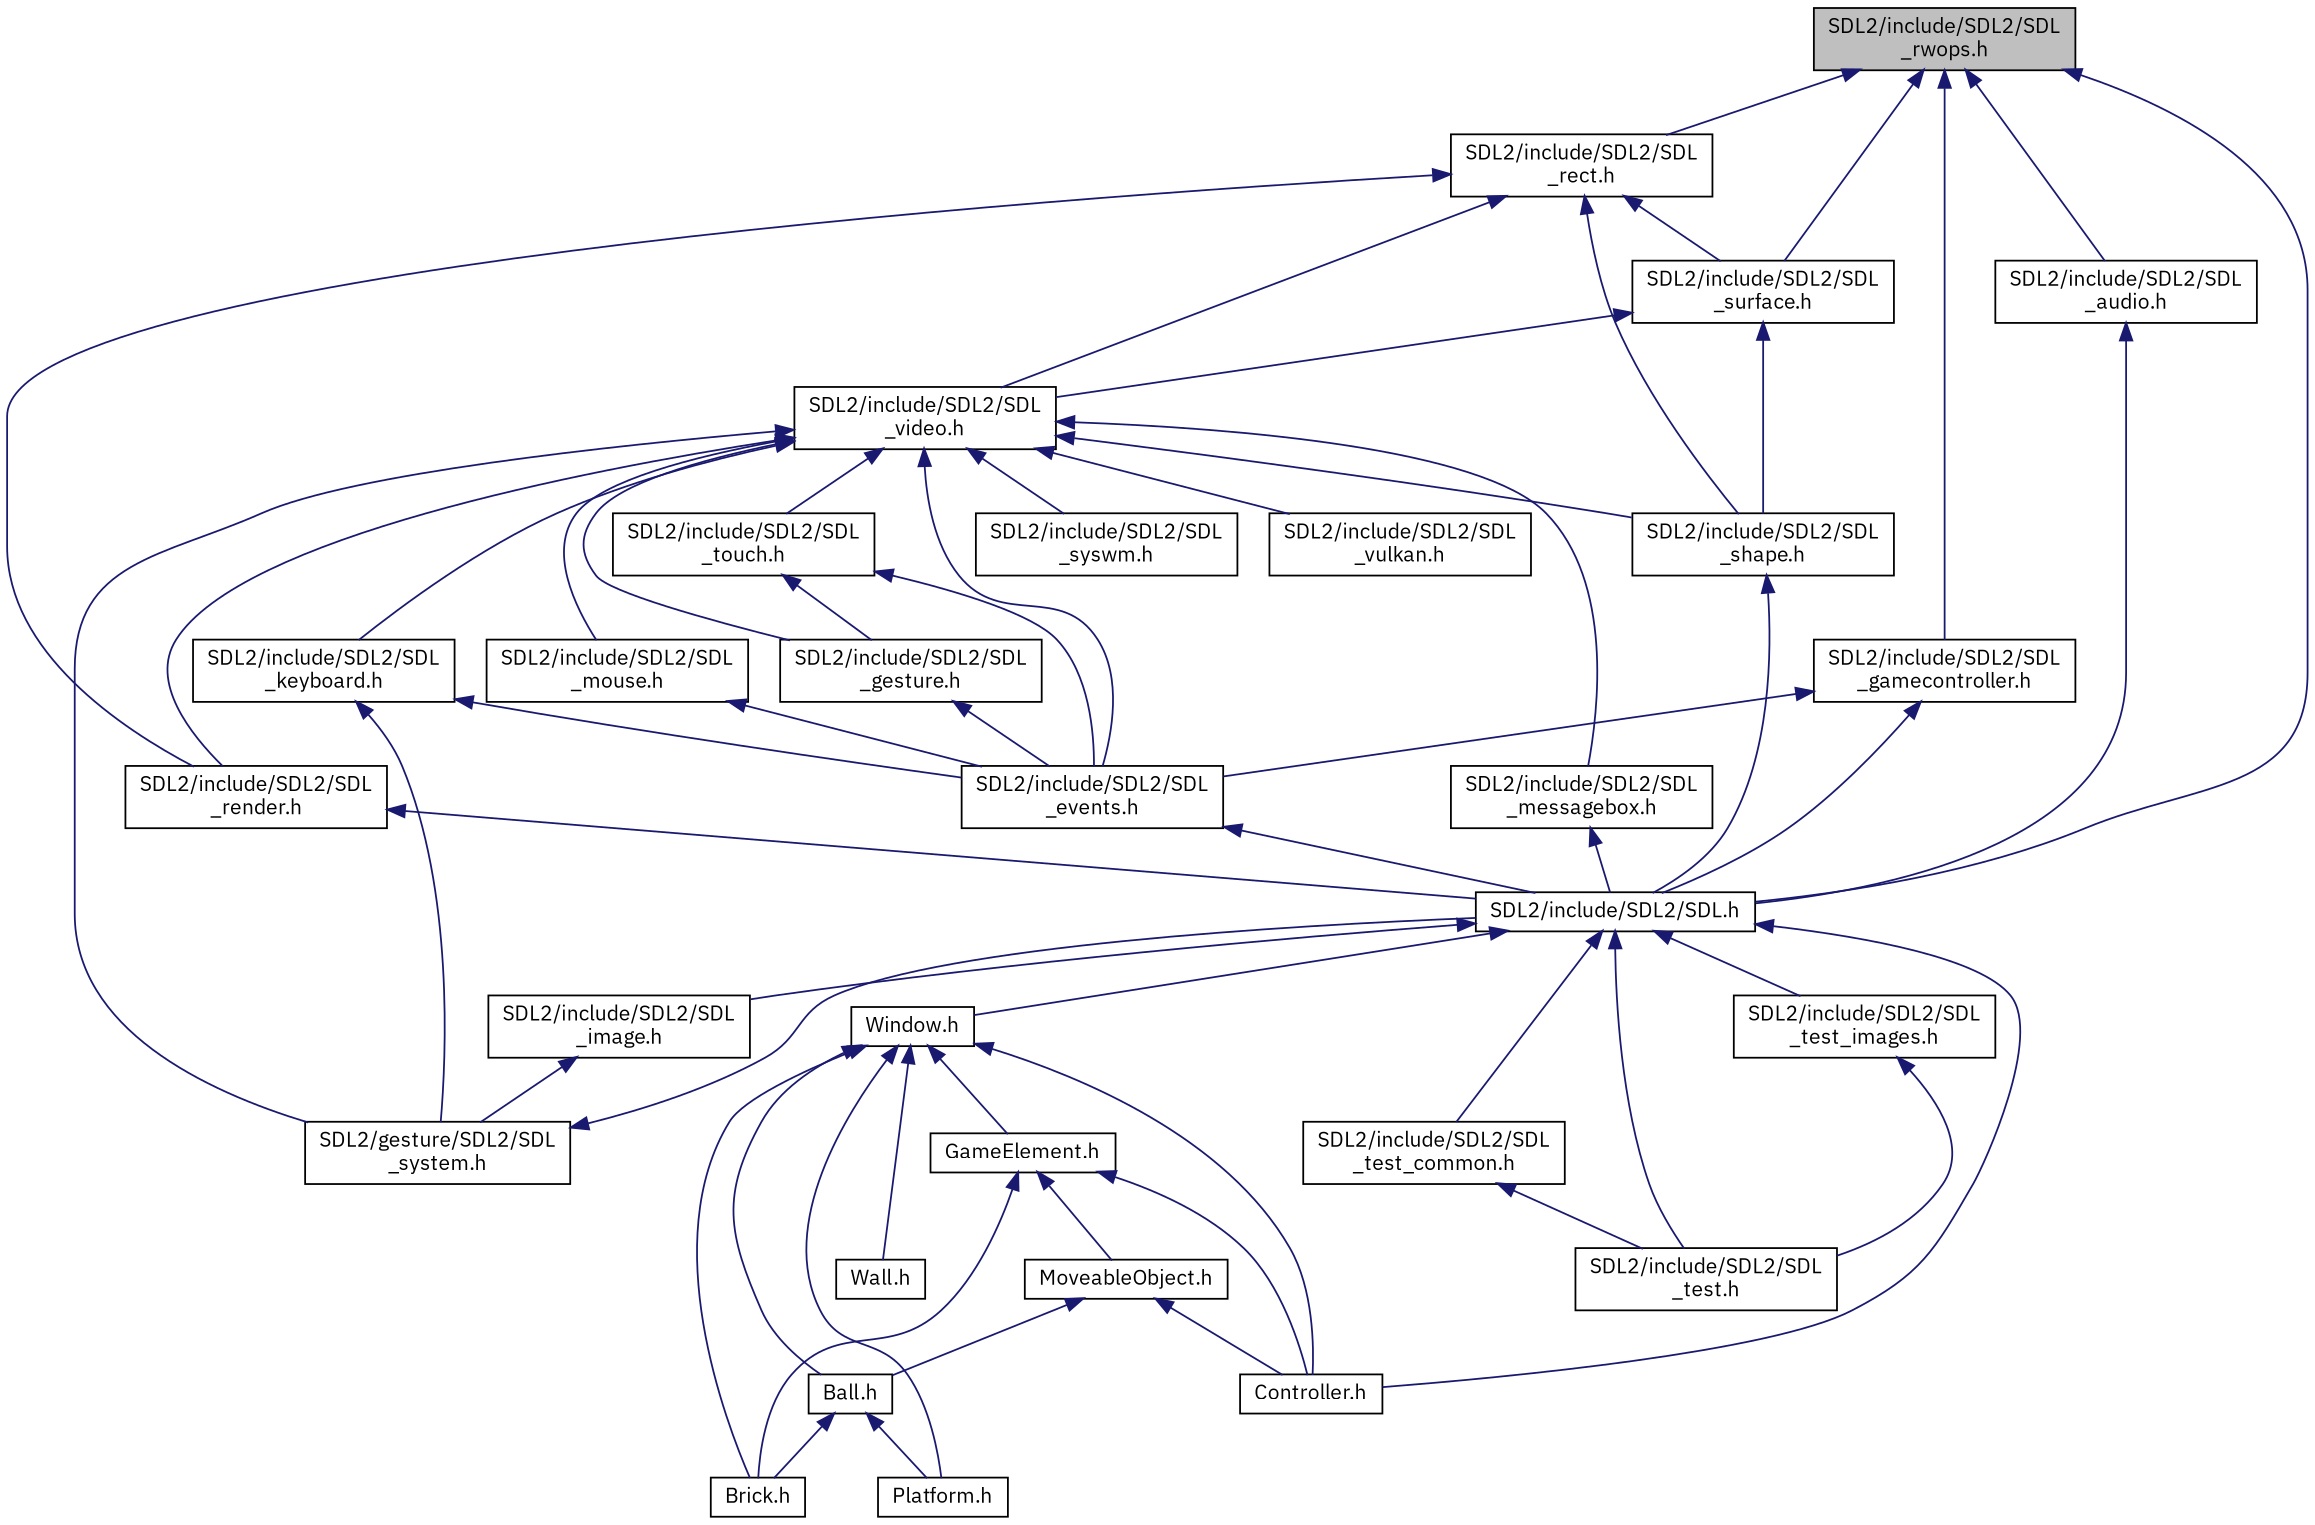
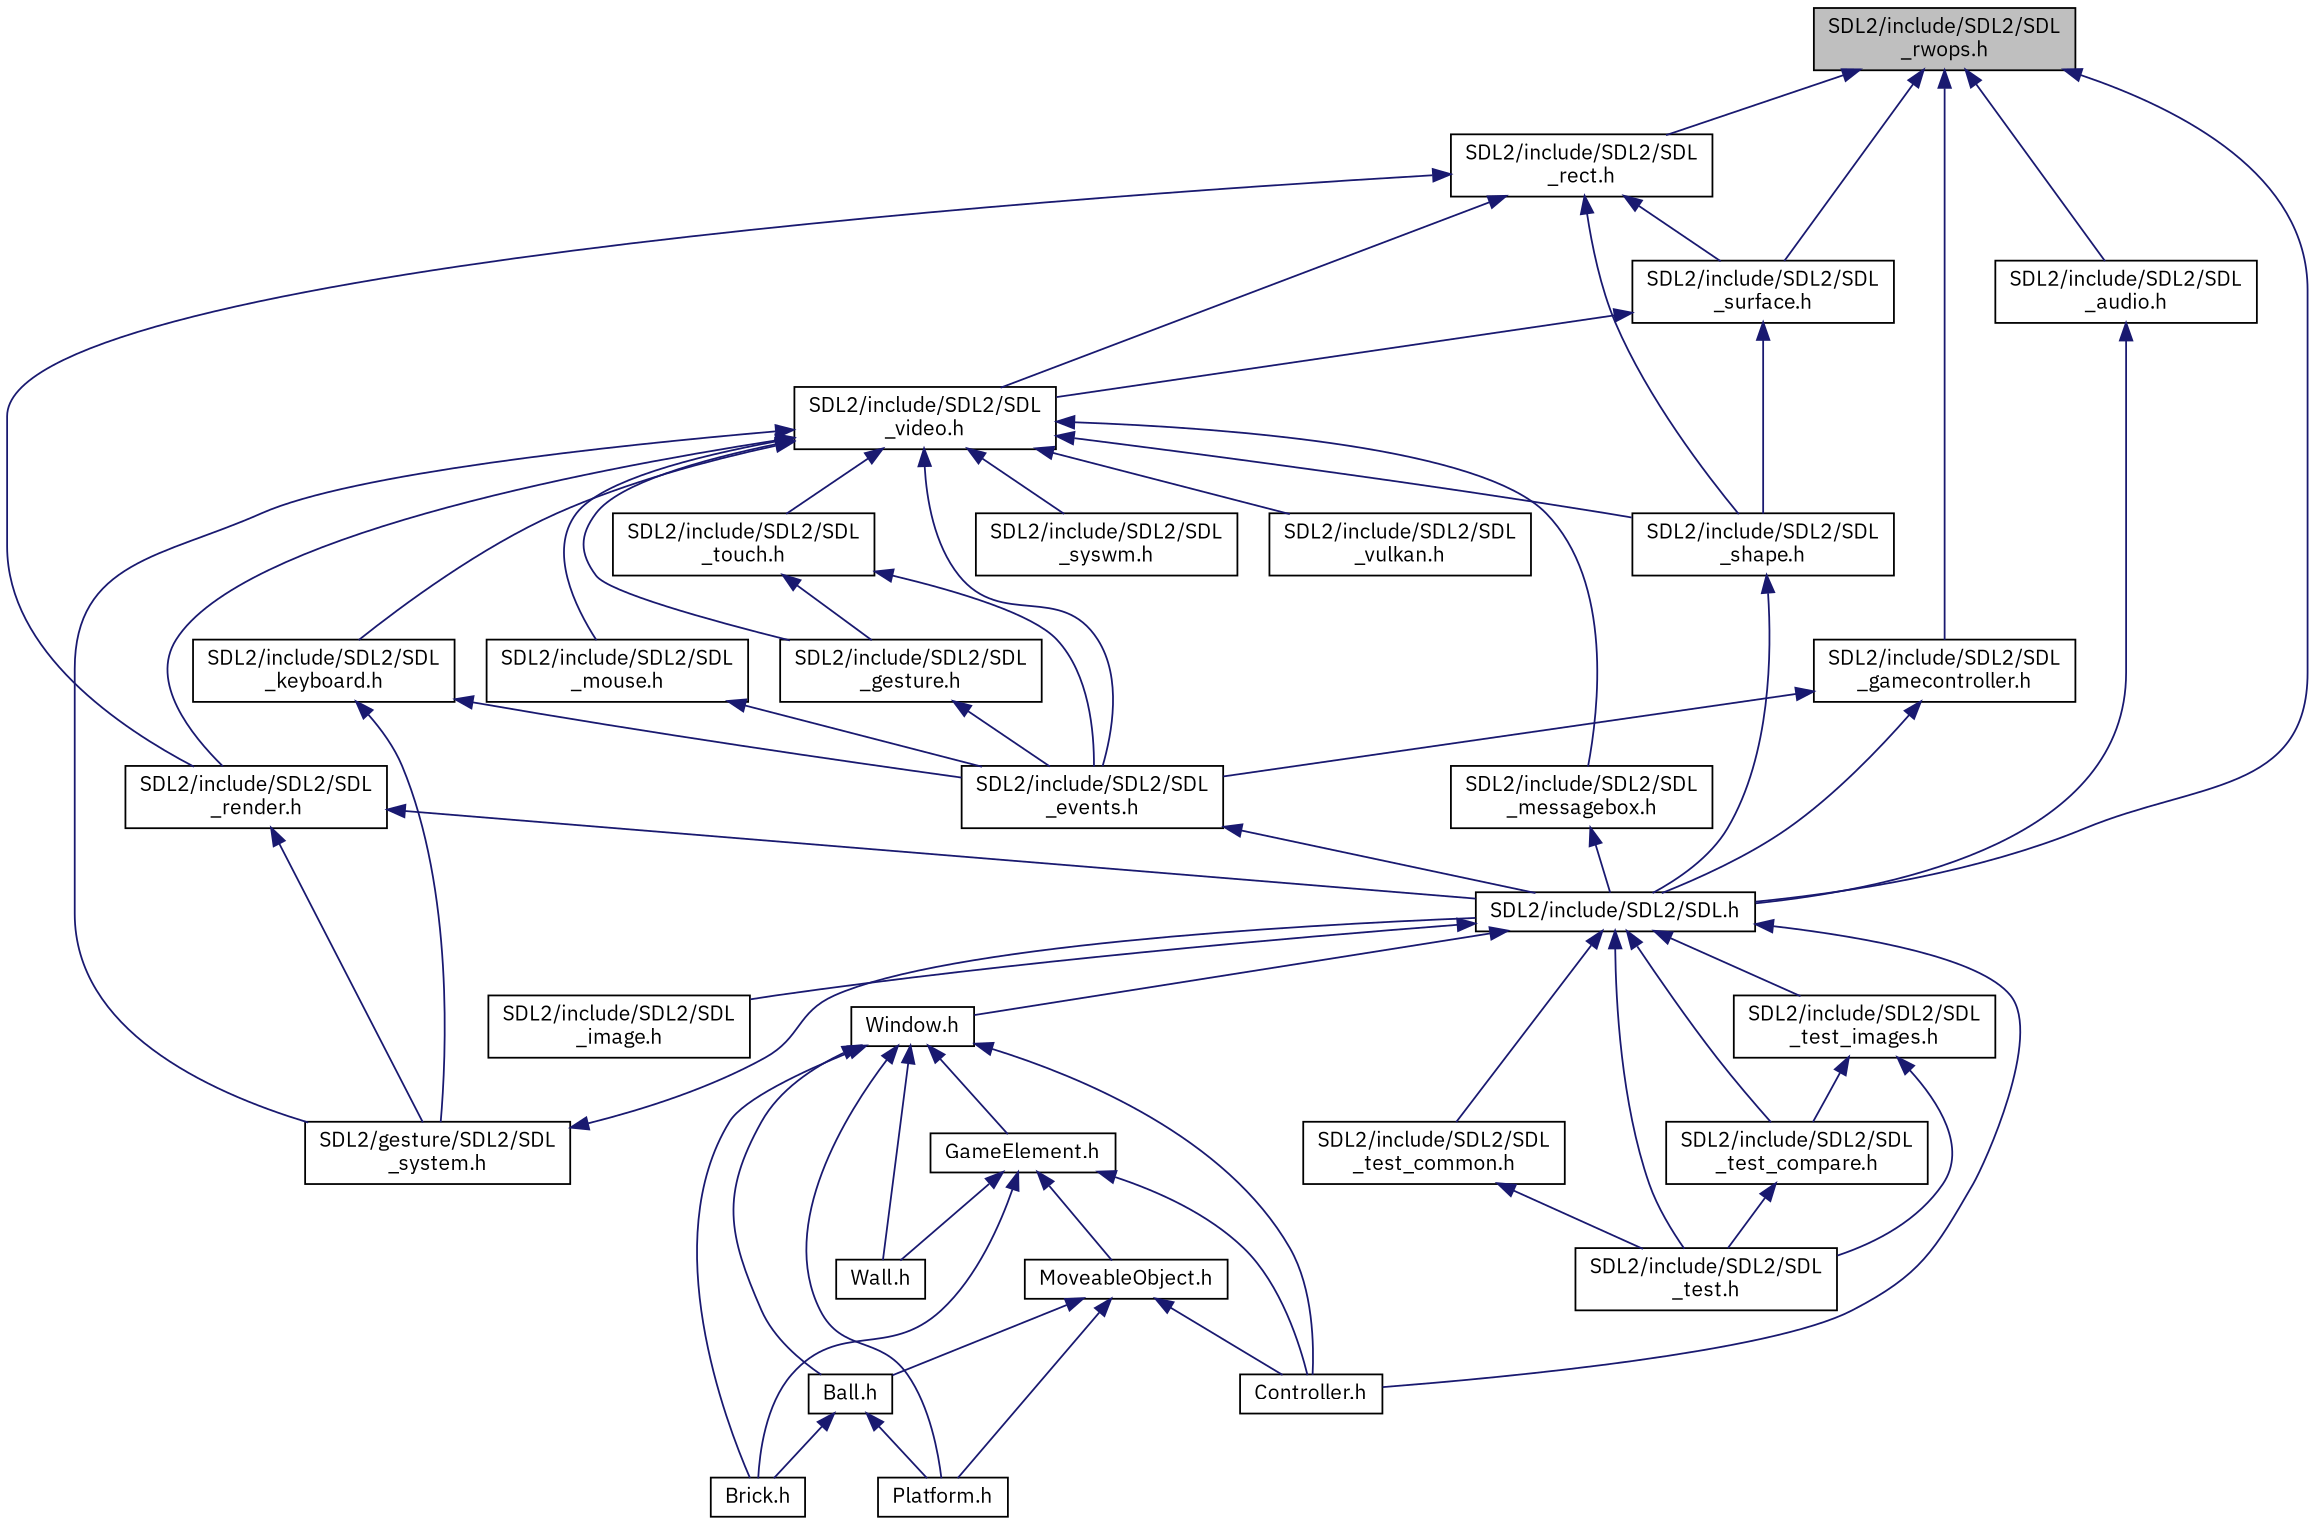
edge "SDL2/gesture/SDL2/SDL _system.h" -> "SDL2/include/SDL2/SDL _image.h": now "SDL2/gesture/SDL2/SDL _system.h" -> "SDL2/include/SDL2/SDL _render.h"
node "SDL2/include/SDL2/SDL _test_compare.h": added
edge "Wall.h" -> "GameElement.h": added
edge "Platform.h" -> "MoveableObject.h": added
